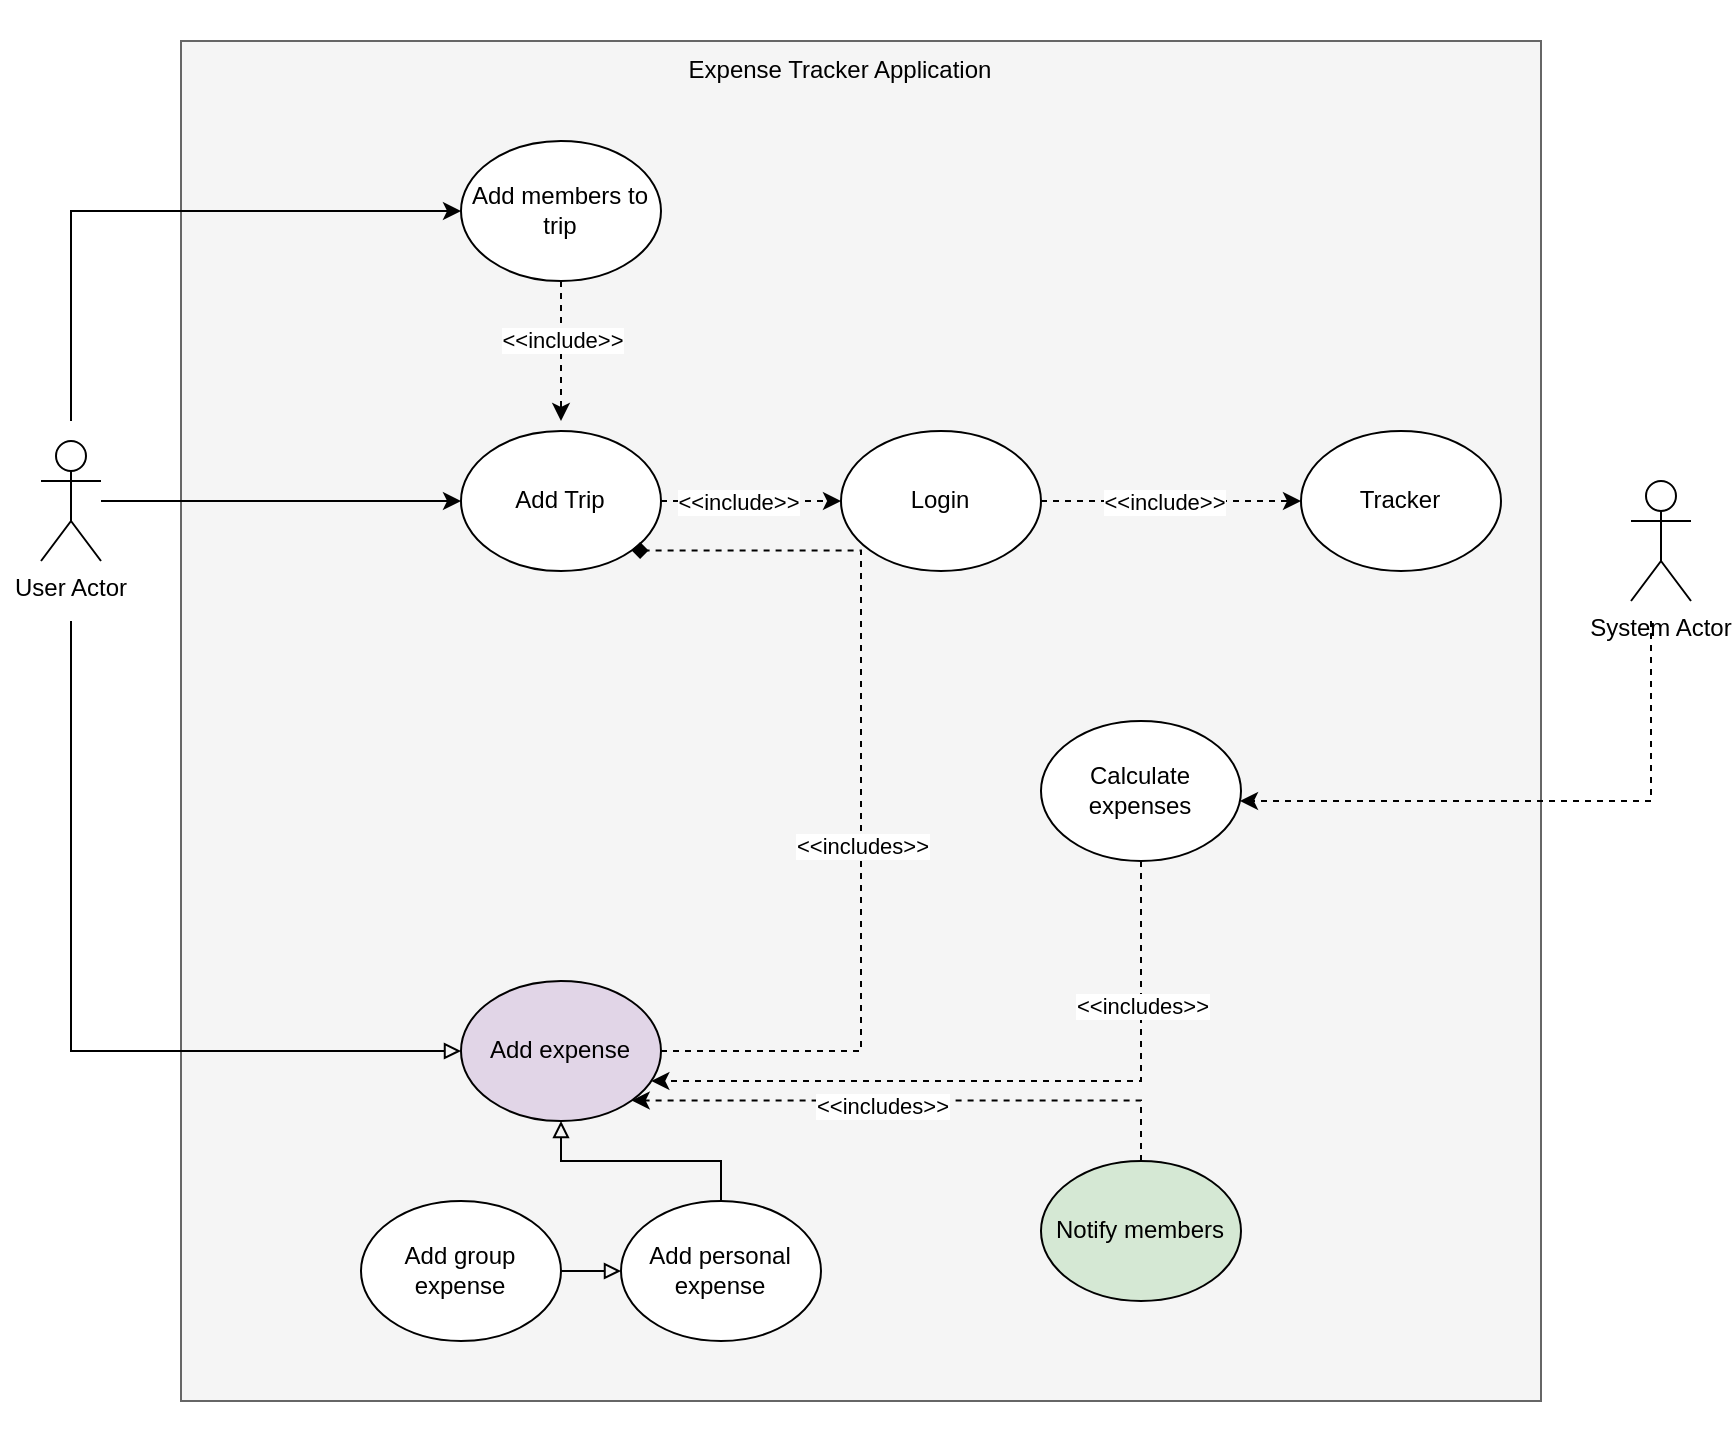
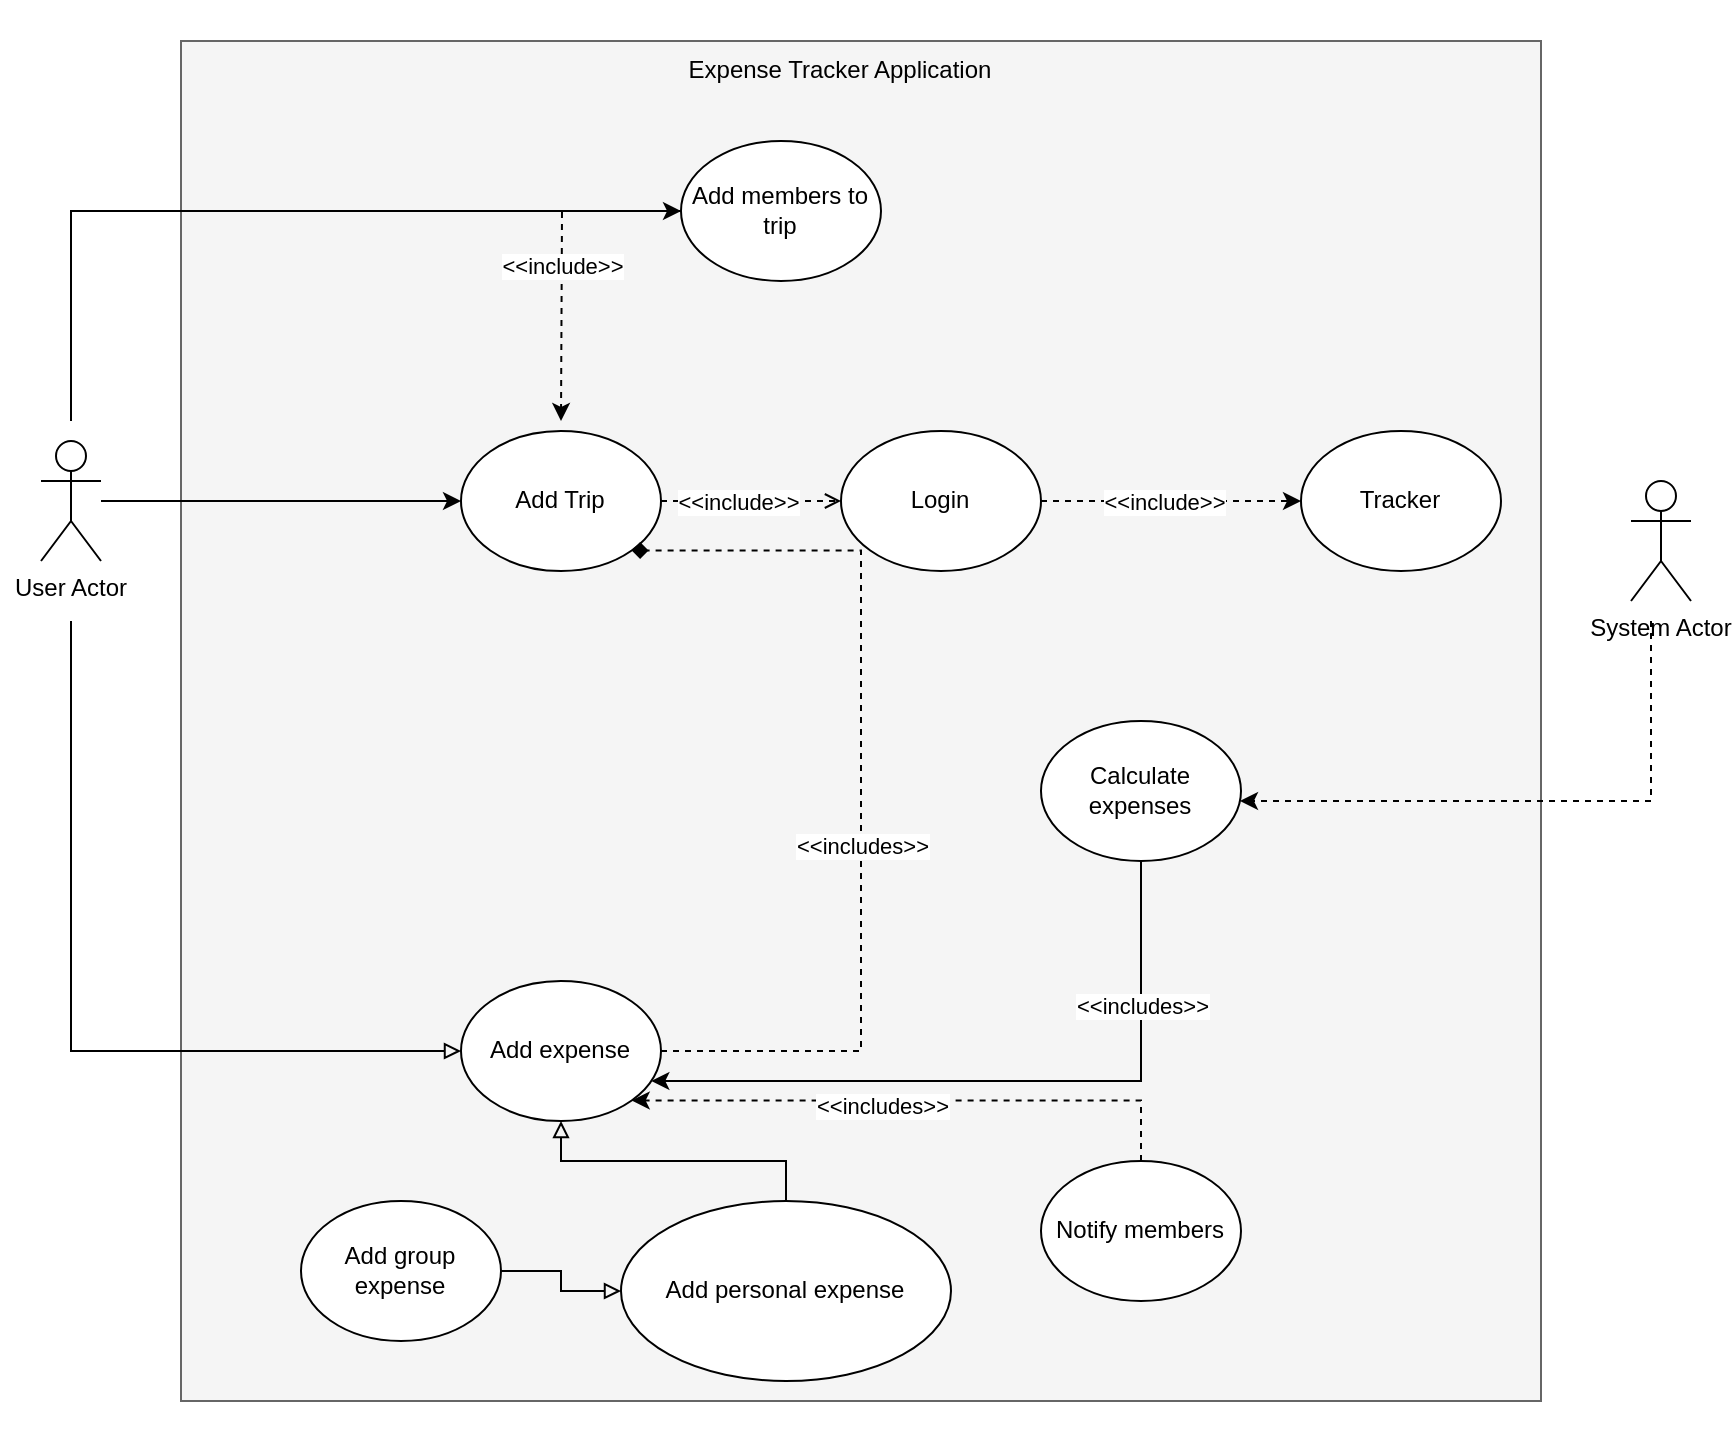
node "Add members to trip": moved (561, 211) -> (781, 211)
edge "Add Trip" -> "Login": arrowhead classic -> open
node "Add expense": fillcolor #e1d5e7 -> #ffffff
edge "Calculate expenses" -> "Add expense": style dashed -> solid
node "Notify members": fillcolor #d5e8d4 -> #ffffff
node "Add group expense": moved (461, 1271) -> (401, 1271)
node "Add personal expense": size 200x140 -> 330x180
